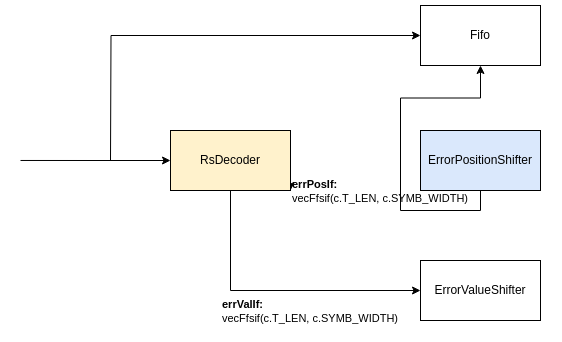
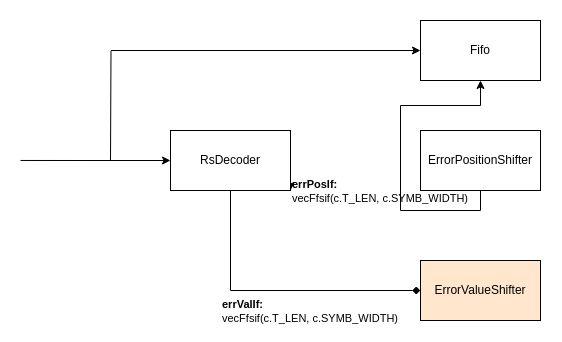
node "Fifo": moved (481, 36) -> (481, 51)
node "RsDecoder": fillcolor #fff2cc -> #ffffff
node "ErrorPositionShifter": fillcolor #dae8fc -> #ffffff
edge "RsDecoder" -> "ErrorValueShifter": arrowhead classic -> diamond
node "ErrorValueShifter": fillcolor #ffffff -> #ffe6cc
